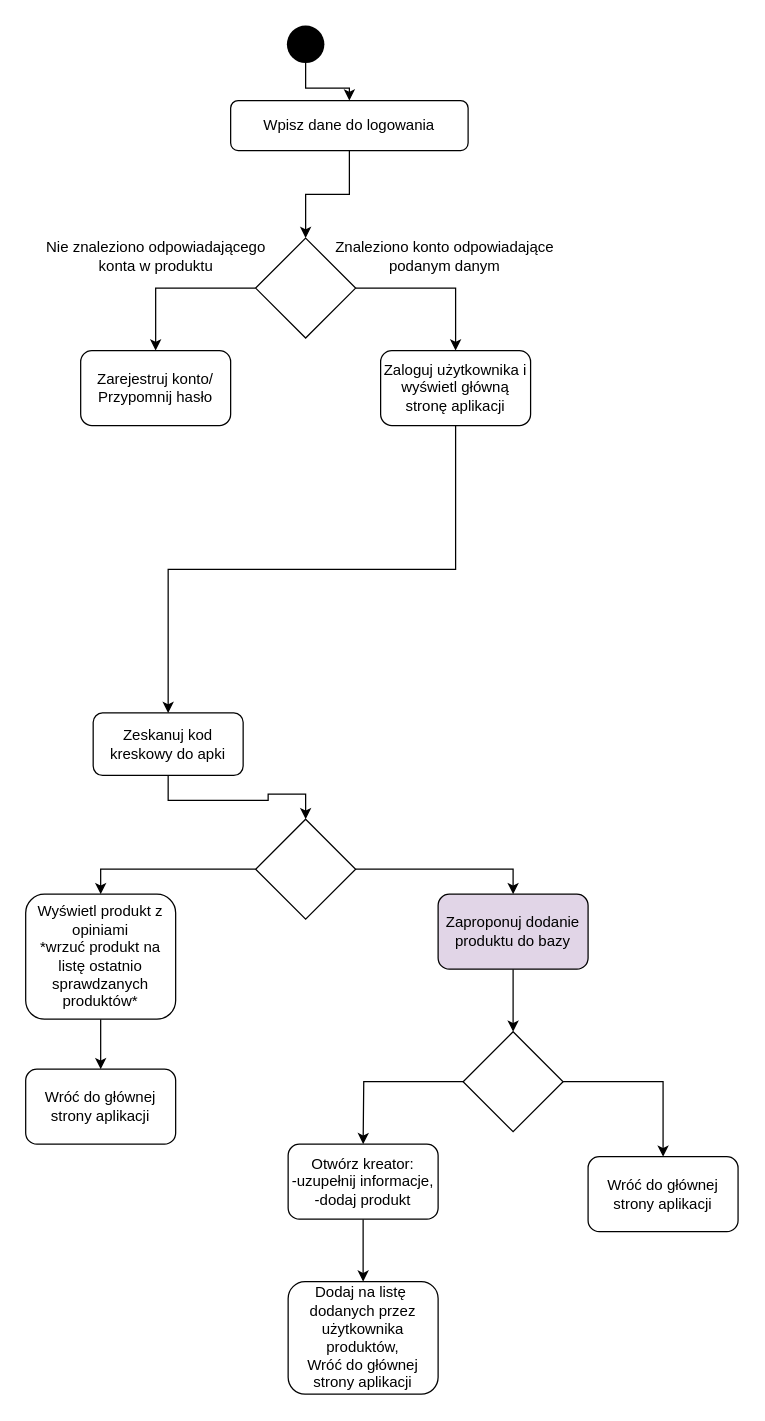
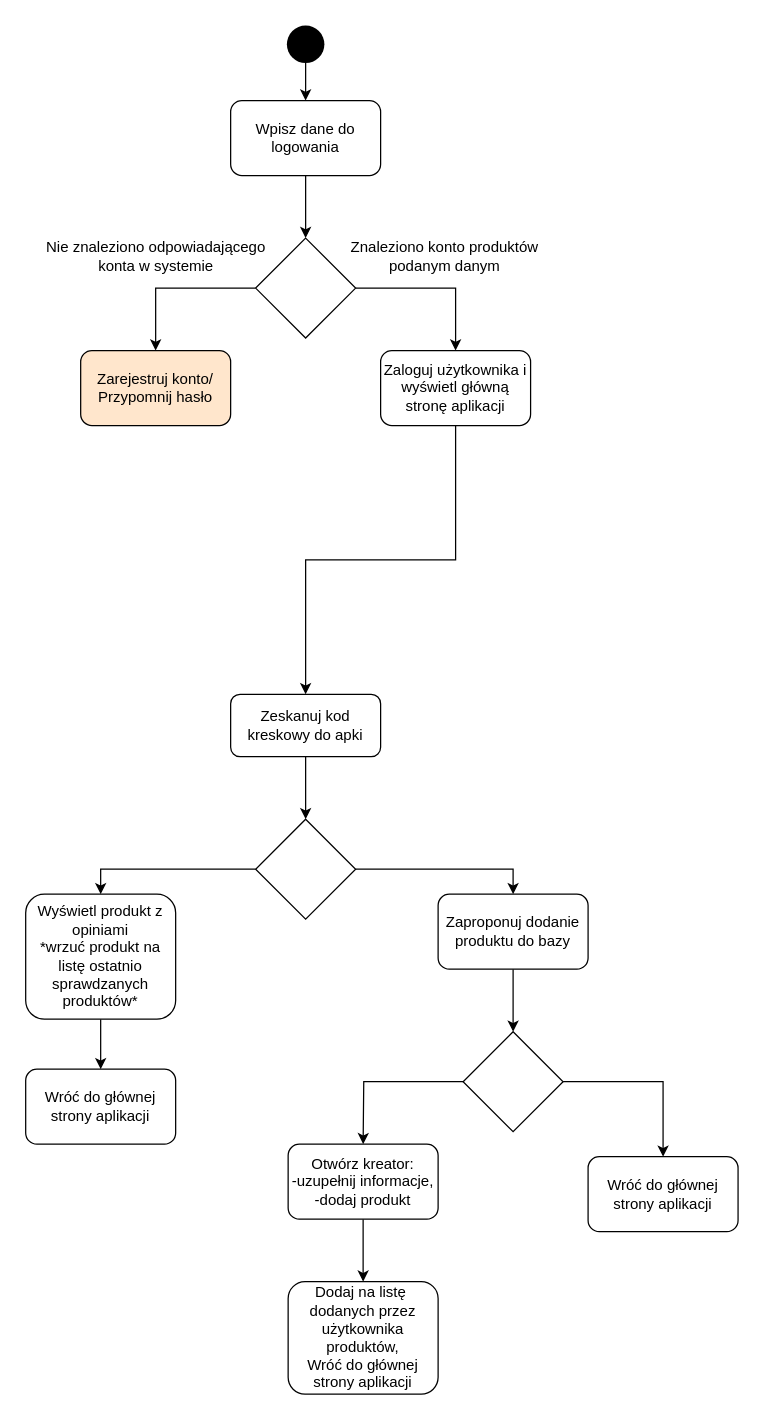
node "Wpisz dane do logowania": size 238x50 -> 150x75
node "Nie znaleziono odpowiadającego konta w produktu": label "Nie znaleziono odpowiadającego konta w produktu" -> "Nie znaleziono odpowiadającego konta w systemie"
node "Znaleziono konto odpowiadające podanym danym": label "Znaleziono konto odpowiadające podanym danym" -> "Znaleziono konto produktów podanym danym"
node "Zarejestruj konto/ Przypomnij hasło": fillcolor #ffffff -> #ffe6cc
node "Zeskanuj kod kreskowy do apki": moved (168, 744) -> (306, 726)
node "Zaproponuj dodanie produktu do bazy": fillcolor #e1d5e7 -> #ffffff
